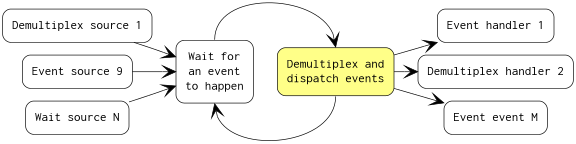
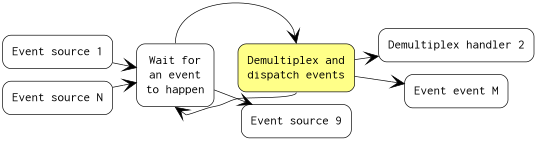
node "Demultiplex source 1": label "Demultiplex source 1" -> "Event source 1"
node "Event handler 1": removed
edge "Event source 9" -> "Wait for an event to happen": reversed
node "Wait source N": label "Wait source N" -> "Event source N"
